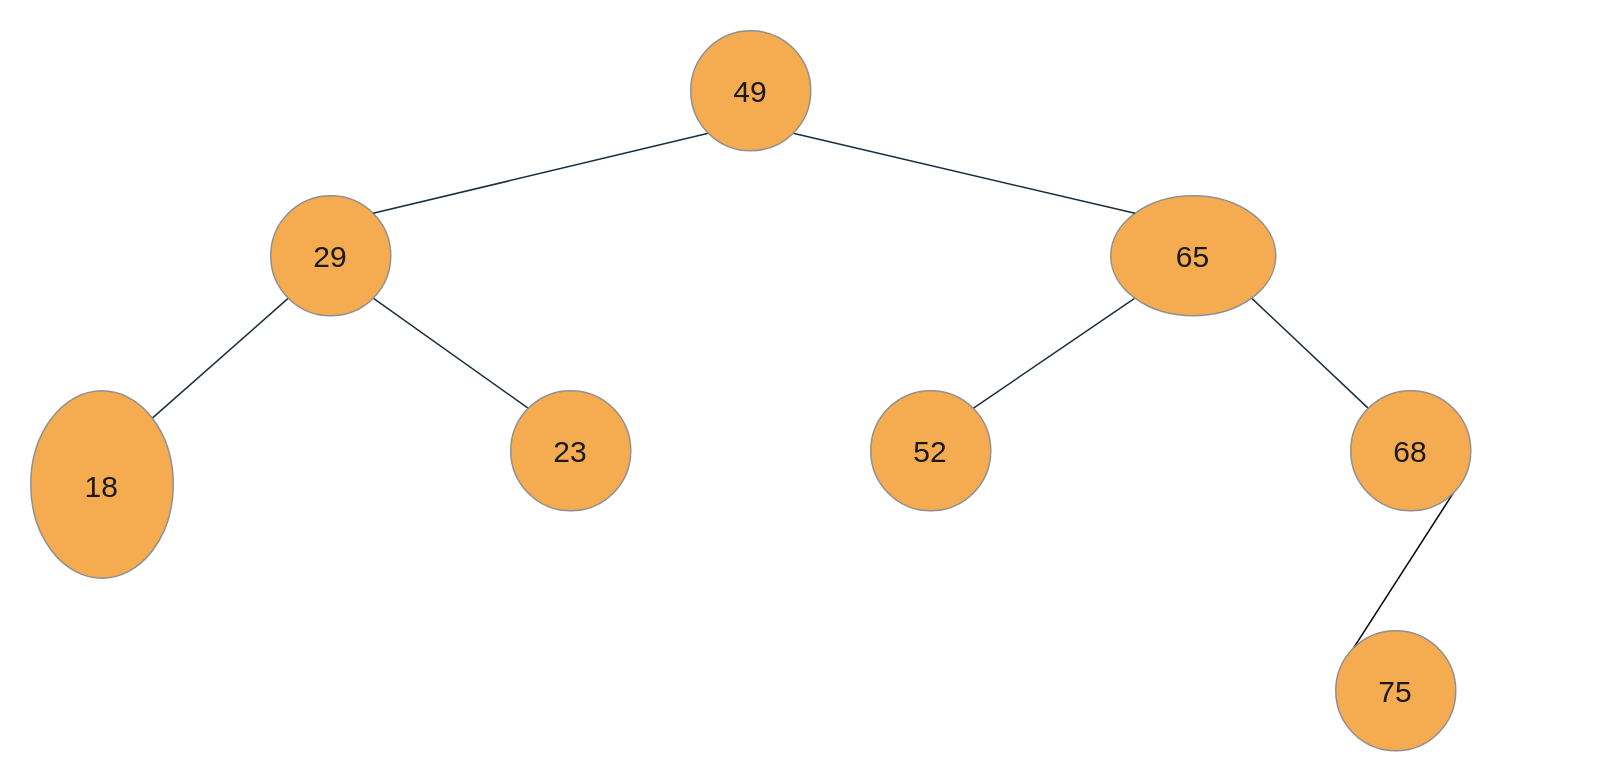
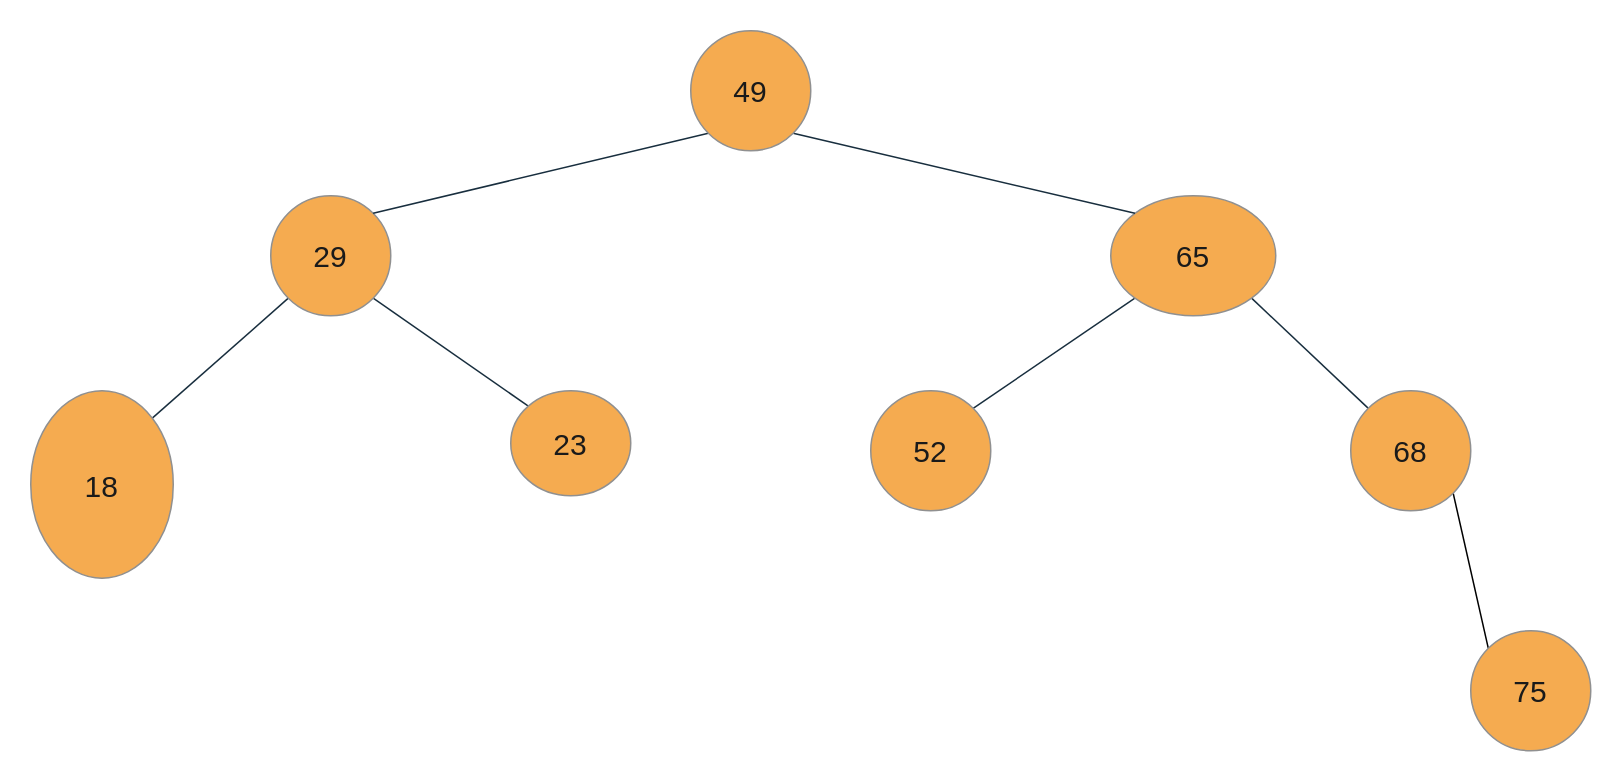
node "23": size 120x120 -> 120x105
node "75": moved (1396, 691) -> (1531, 691)
